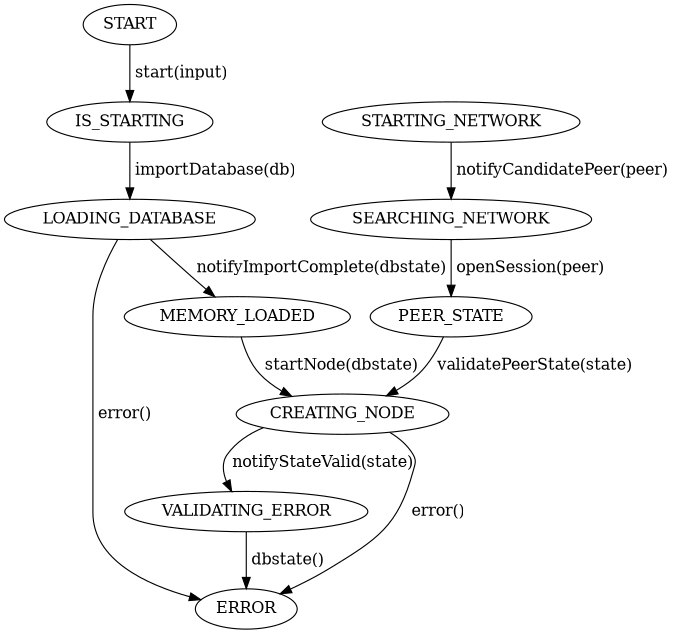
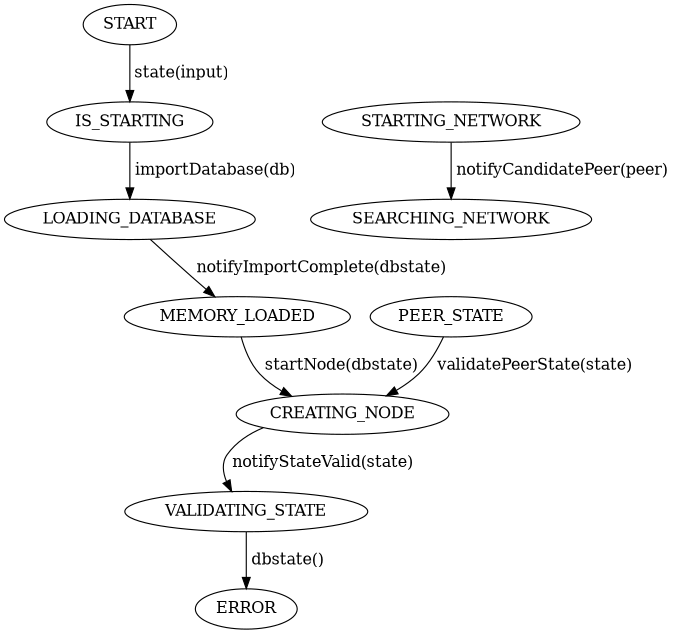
edge "START" -> "IS_STARTING": label " start(input)" -> " state(input)"
edge "SEARCHING_NETWORK" -> "PEER_STATE": removed, label "openSession(peer)"
edge "LOADING_DATABASE" -> "ERROR": removed, label "error()"
node "VALIDATING_ERROR": label "VALIDATING_ERROR" -> "VALIDATING_STATE"
edge "CREATING_NODE" -> "ERROR": removed, label "error()"
